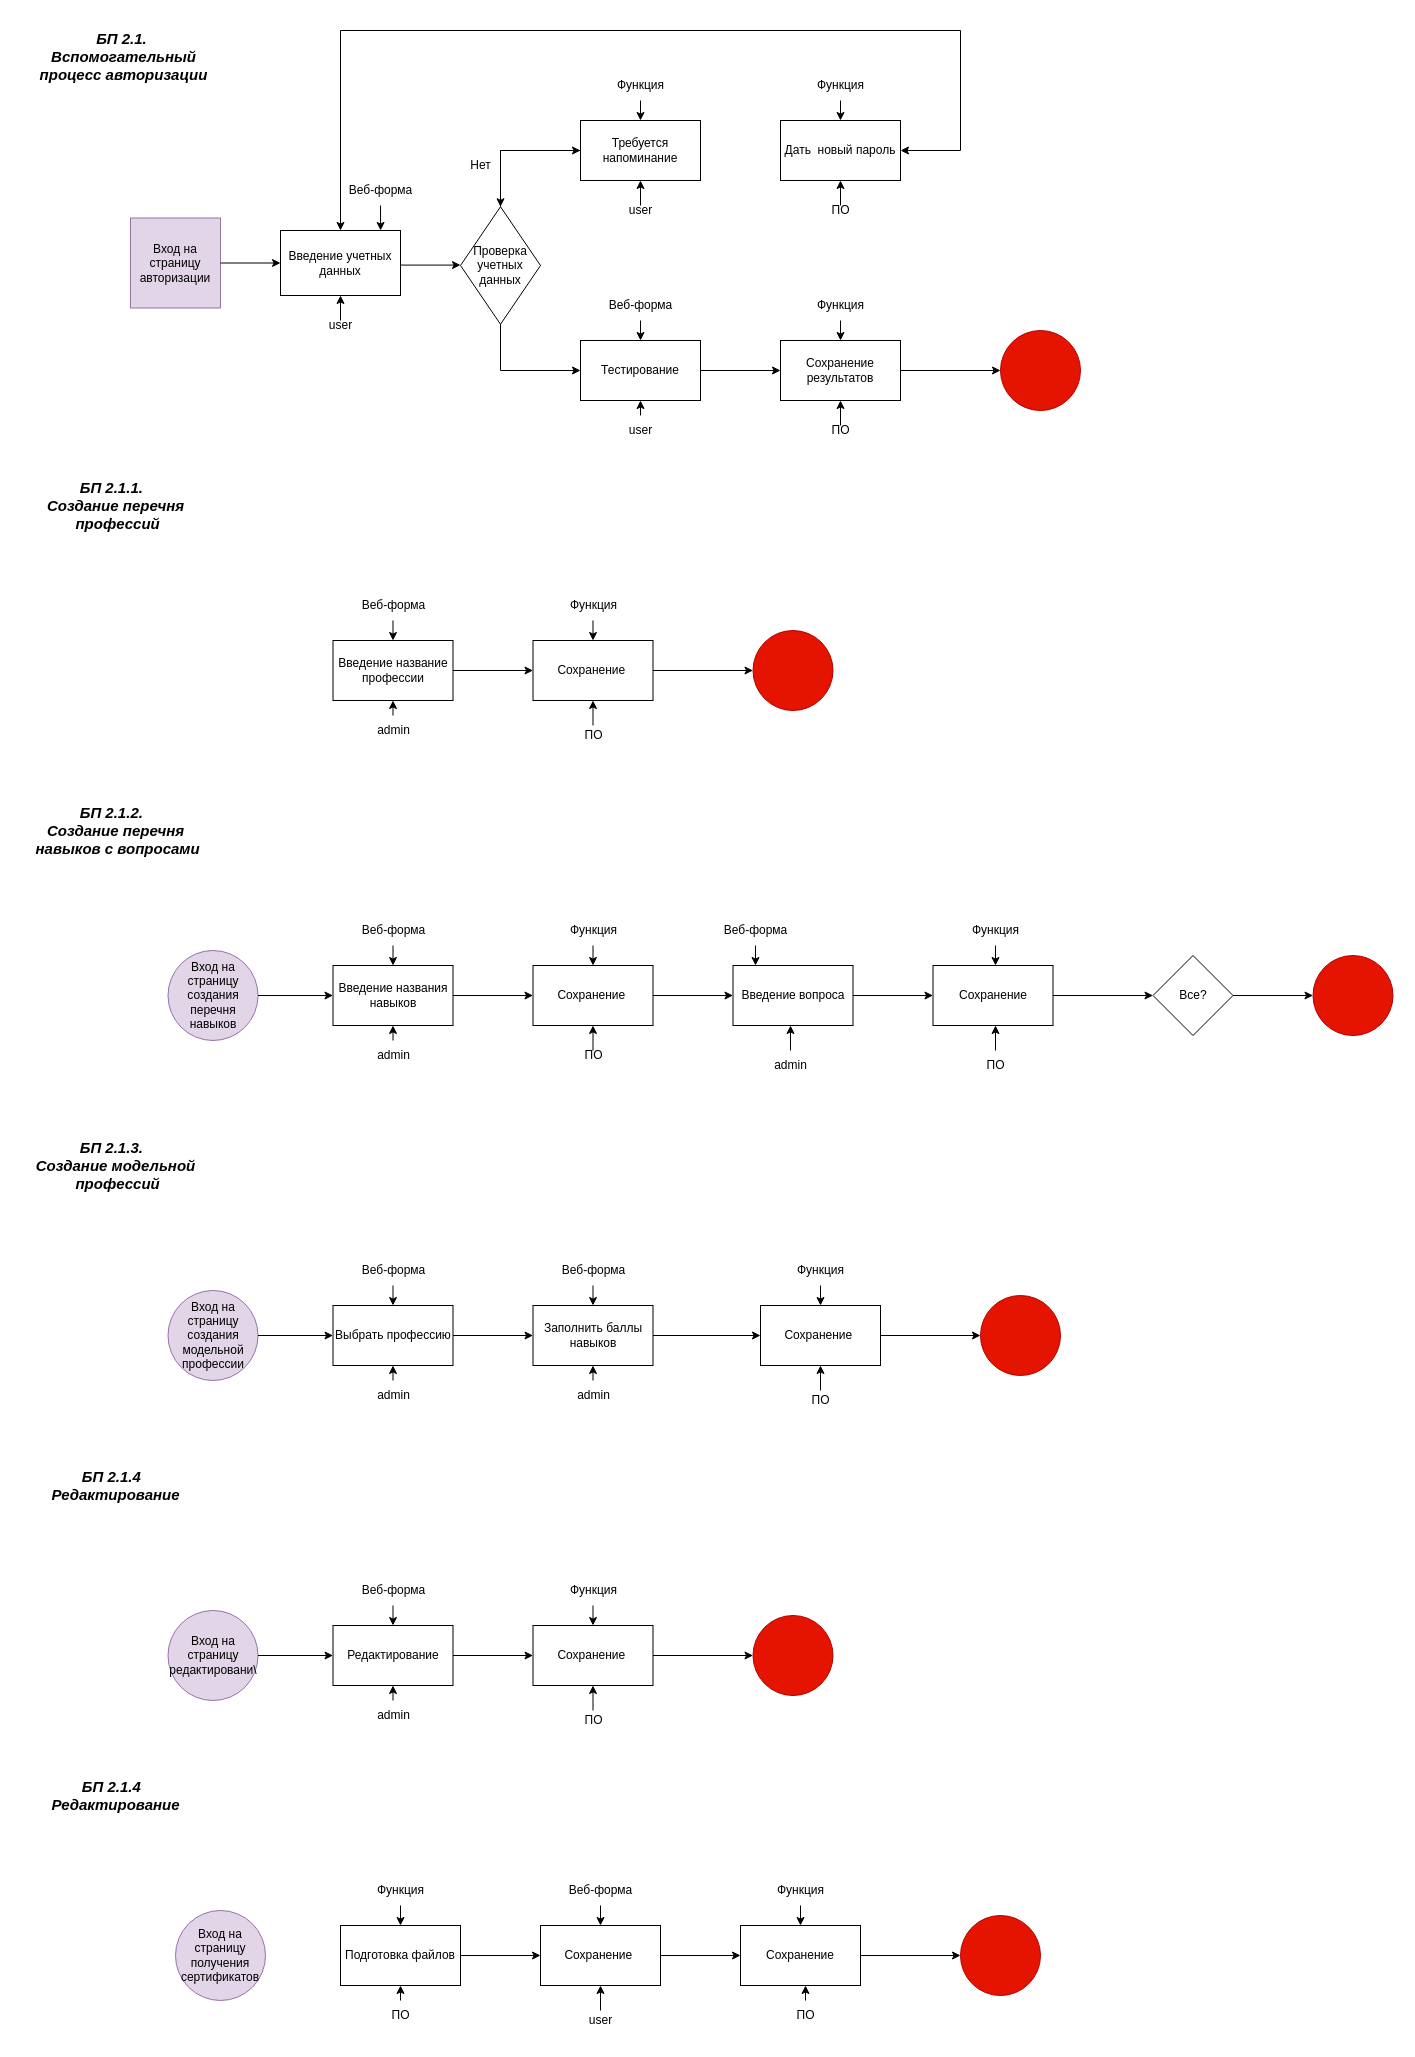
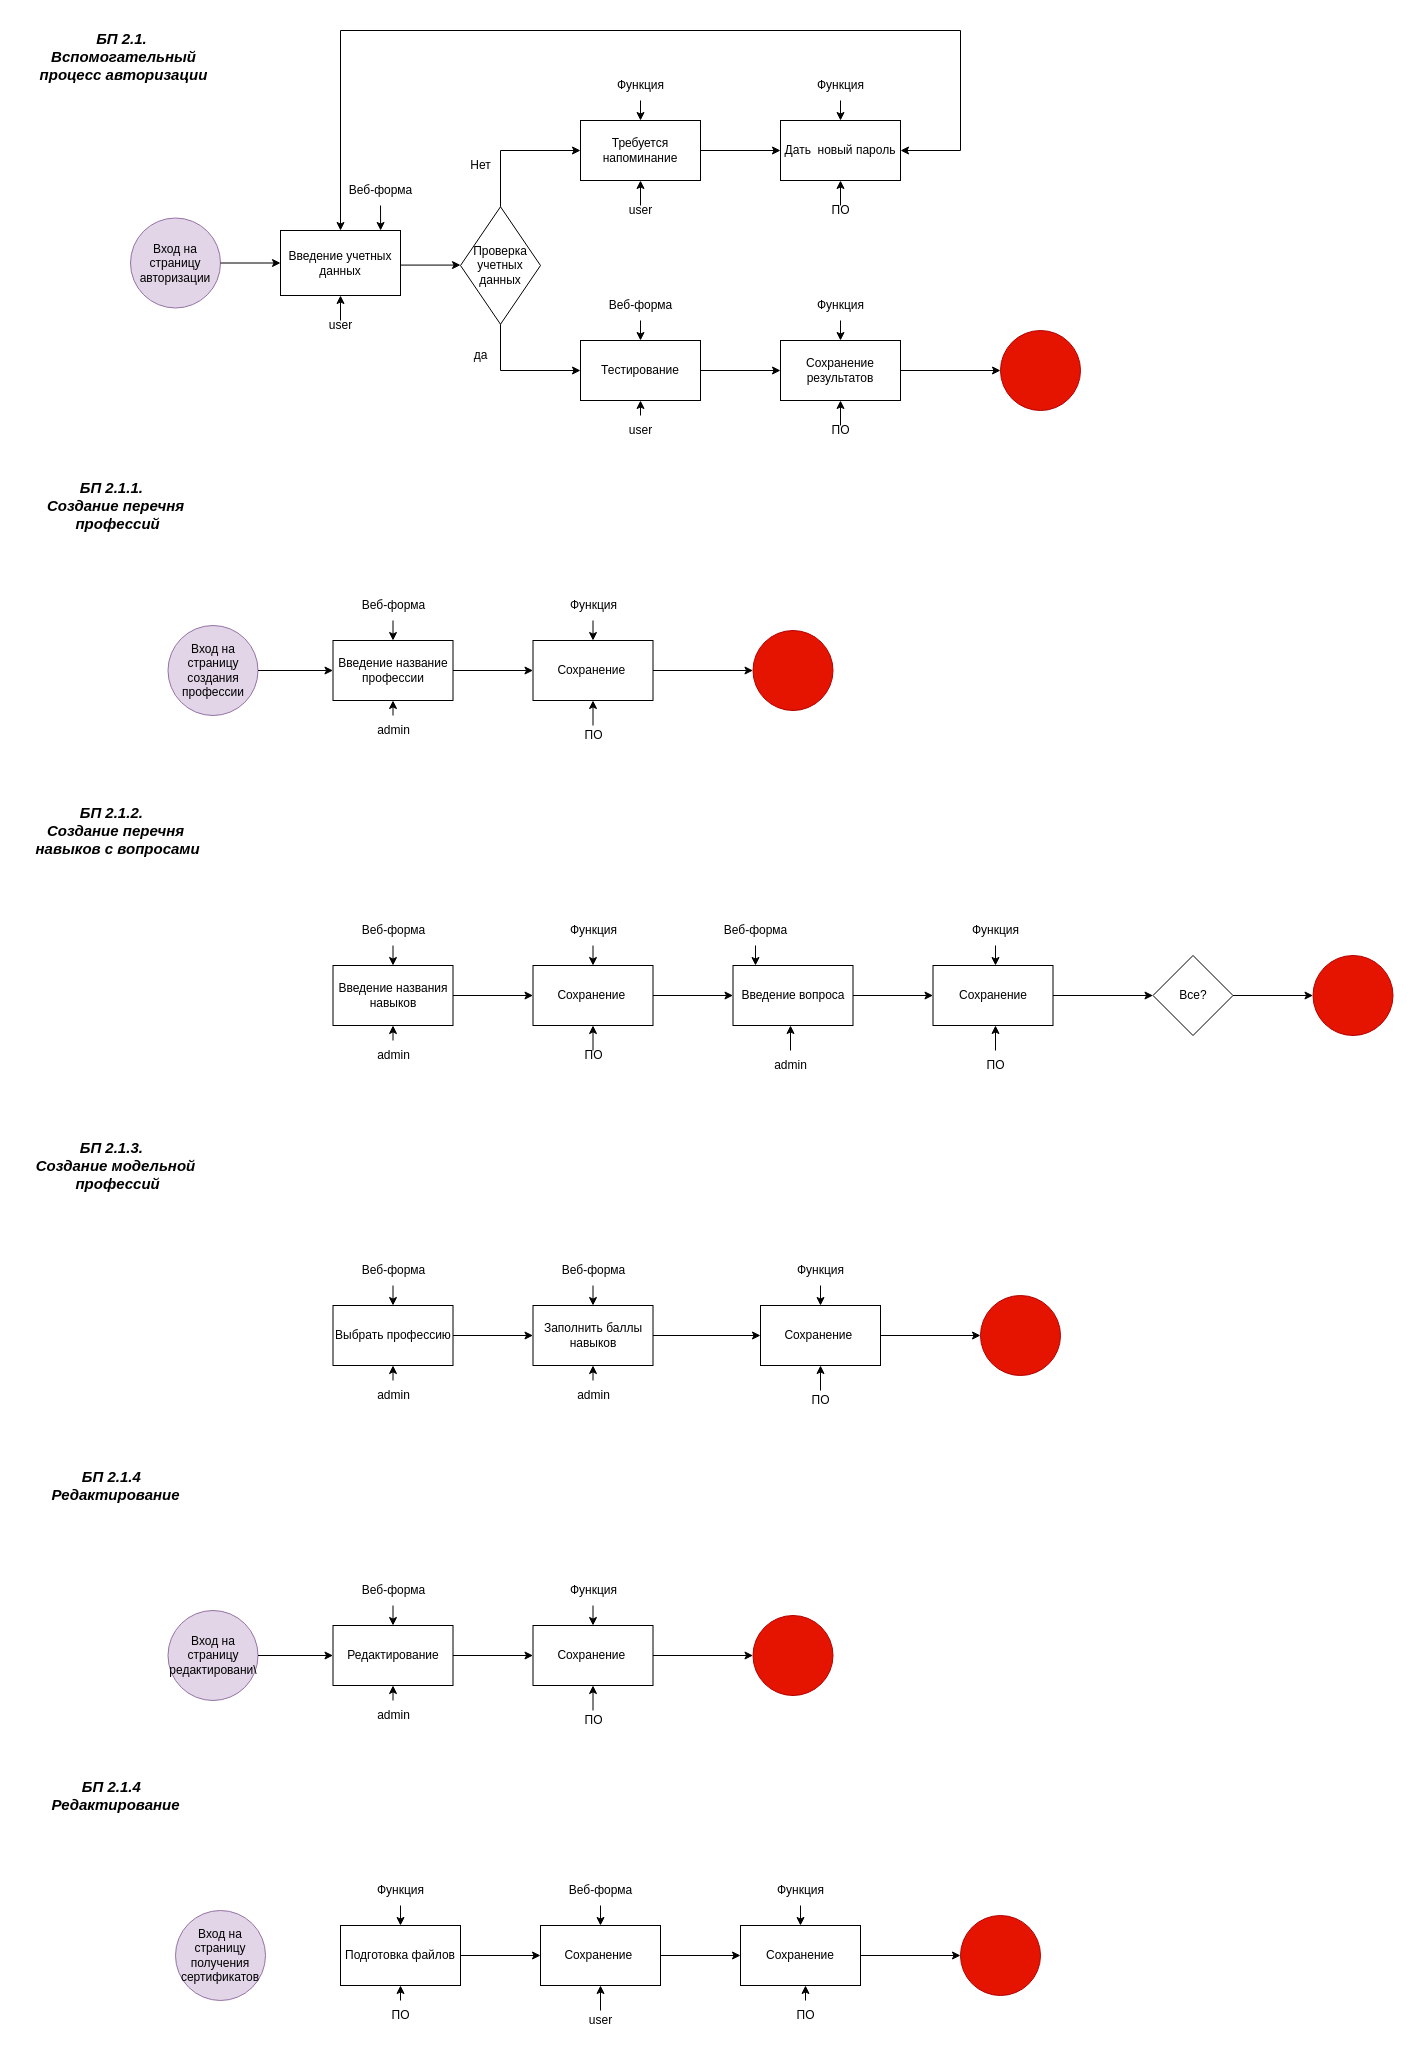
edge "Требуется напоминание" -> "Проверка учетных данных": now "Требуется напоминание" -> "Дать новый пароль"
node "Вход на страницу авторизации": shape rectangle -> ellipse
node "да": added
node "Вход на страницу создания профессии": added
edge "Вход на страницу создания профессии" -> "Введение название профессии": added
node "Вход на страницу создания перечня навыков": removed
edge "Вход на страницу создания перечня навыков" -> "Введение названия навыков": removed
node "Вход на страницу создания модельной профессии": removed
edge "Вход на страницу создания модельной профессии" -> "Выбрать профессию": removed
